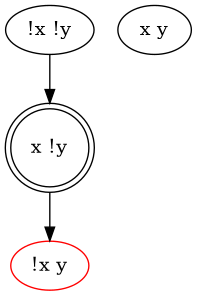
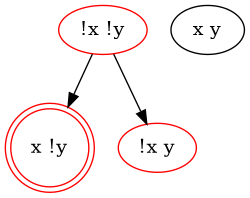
node "!x !y": color black -> red
node "x !y": color black -> red
edge "x !y" -> "!x y": now "!x !y" -> "!x y"
